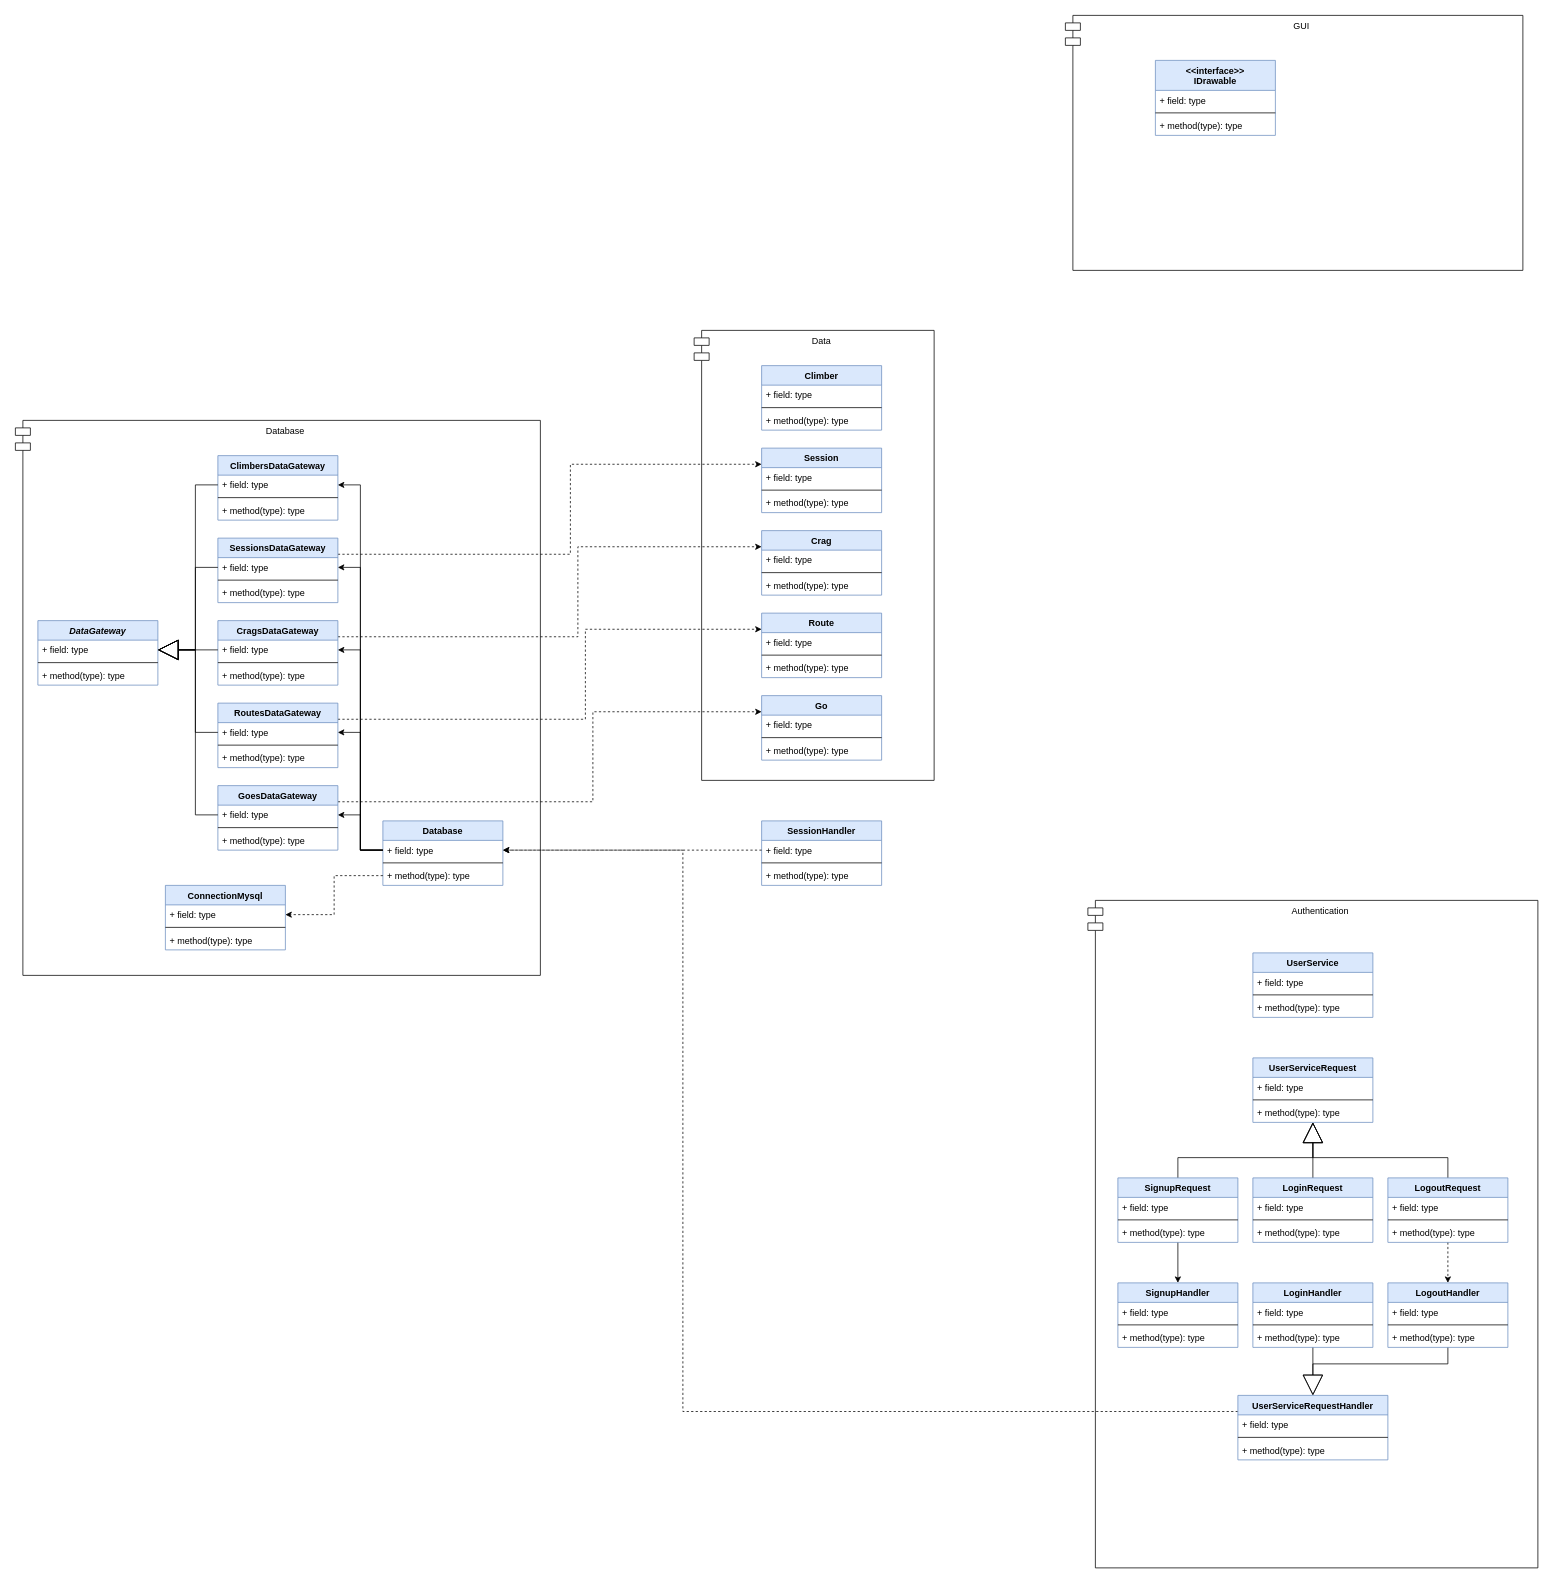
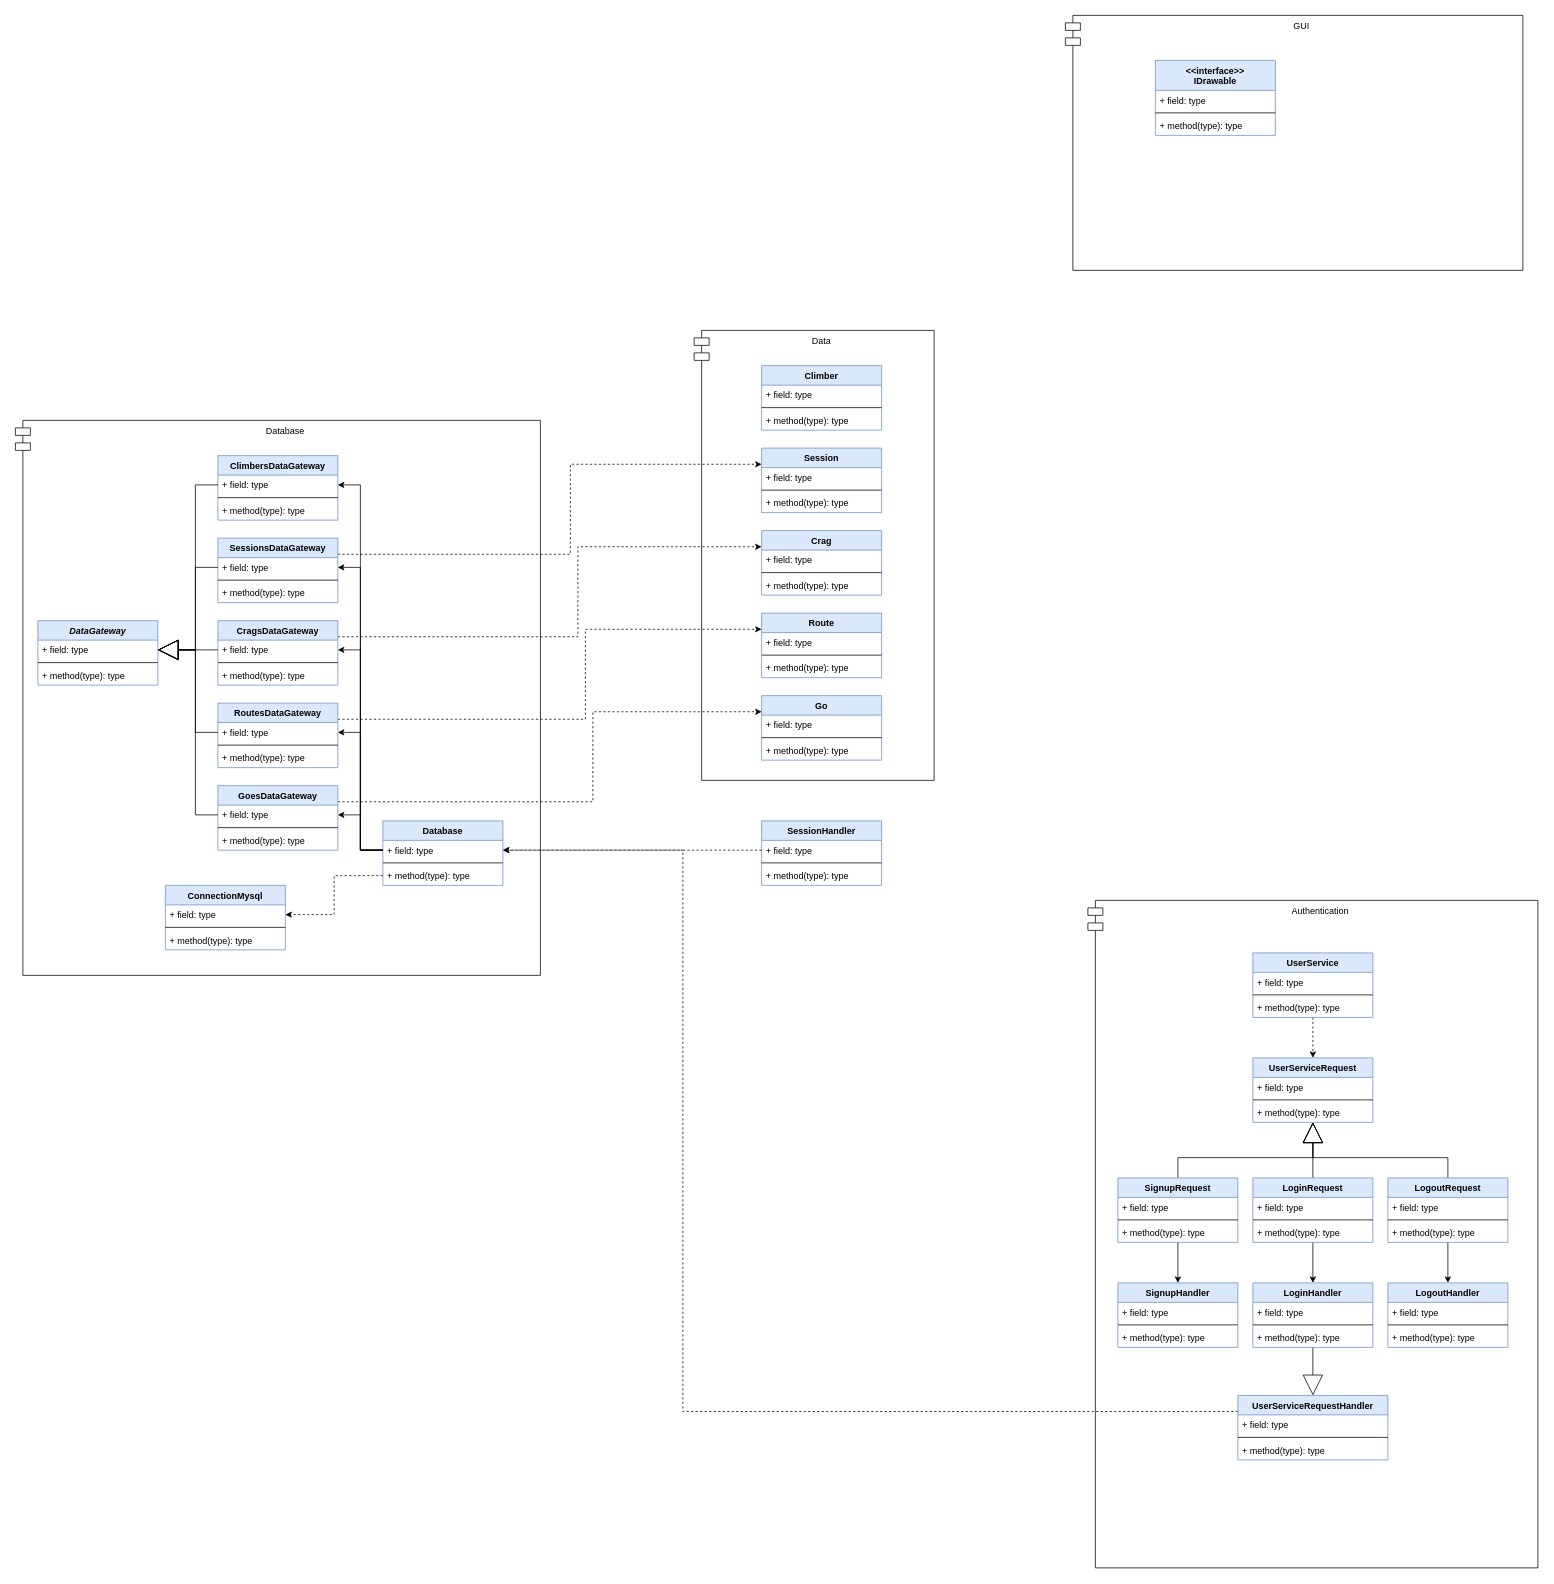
edge "UserService" -> "UserServiceRequest": added
edge "LogoutRequest" -> "LogoutHandler": style dashed -> solid
edge "LoginRequest" -> "LoginHandler": added
edge "LogoutHandler" -> "UserServiceRequestHandler": removed
